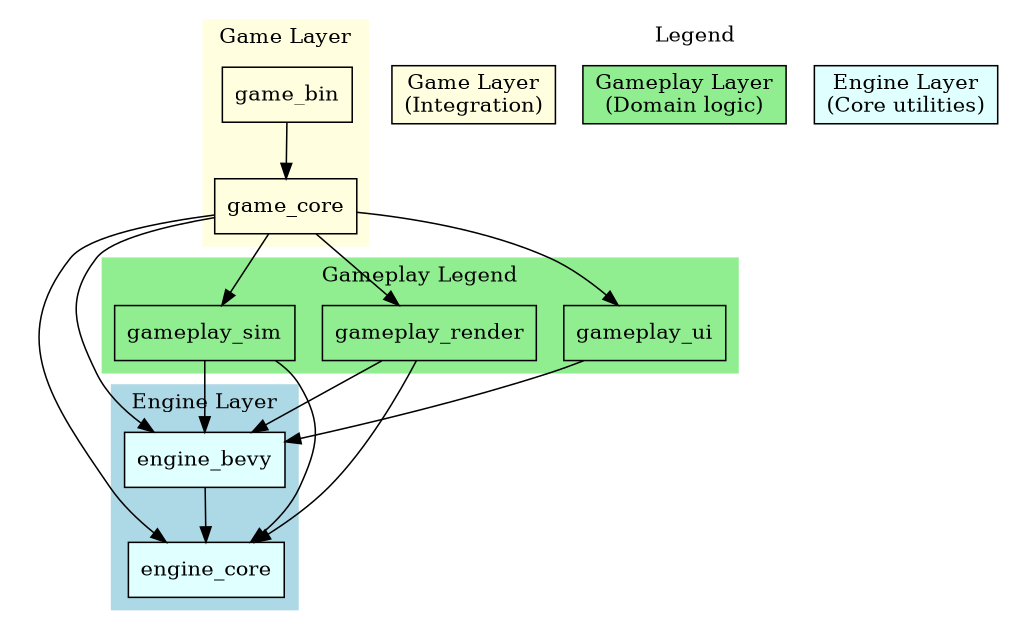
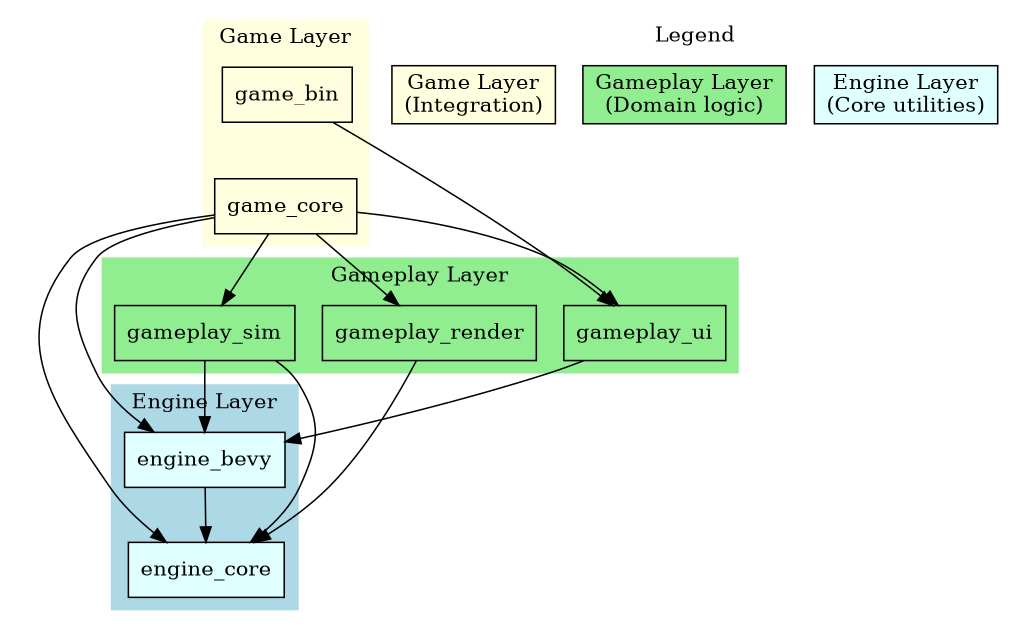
edge "game_bin" -> "game_core": now "game_bin" -> "gameplay_ui"
cluster "Gameplay Legend": label "Gameplay Legend" -> "Gameplay Layer"
edge "gameplay_render" -> "engine_bevy": removed
